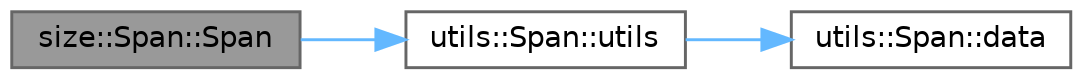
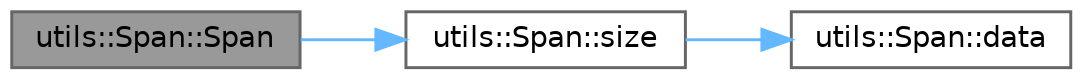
node "size::Span::Span": label "size::Span::Span" -> "utils::Span::Span"
node "utils::Span::utils": label "utils::Span::utils" -> "utils::Span::size"
